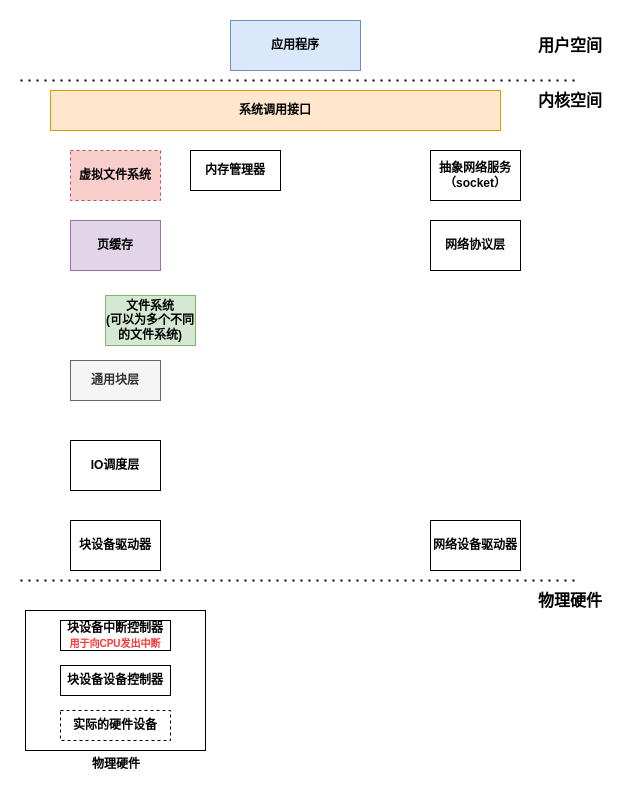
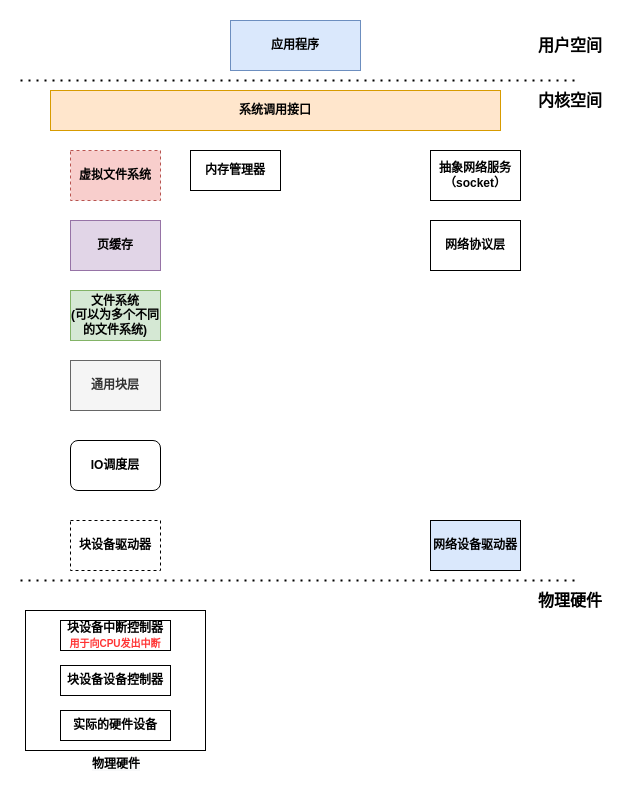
node "文件系统 (可以为多个不同的文件系统)": moved (151, 321) -> (116, 316)
node "通用块层": size 90x40 -> 90x50
node "IO调度层": shape rectangle -> rounded rectangle
node "块设备驱动器": style solid -> dashed
node "网络设备驱动器": fillcolor #ffffff -> #dae8fc
node "实际的硬件设备": style dashed -> solid
